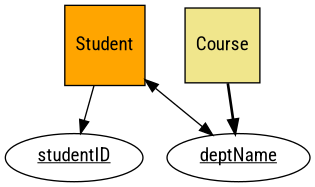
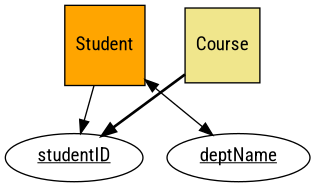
edge "Course" -> "deptName": now "Course" -> "studentID"
